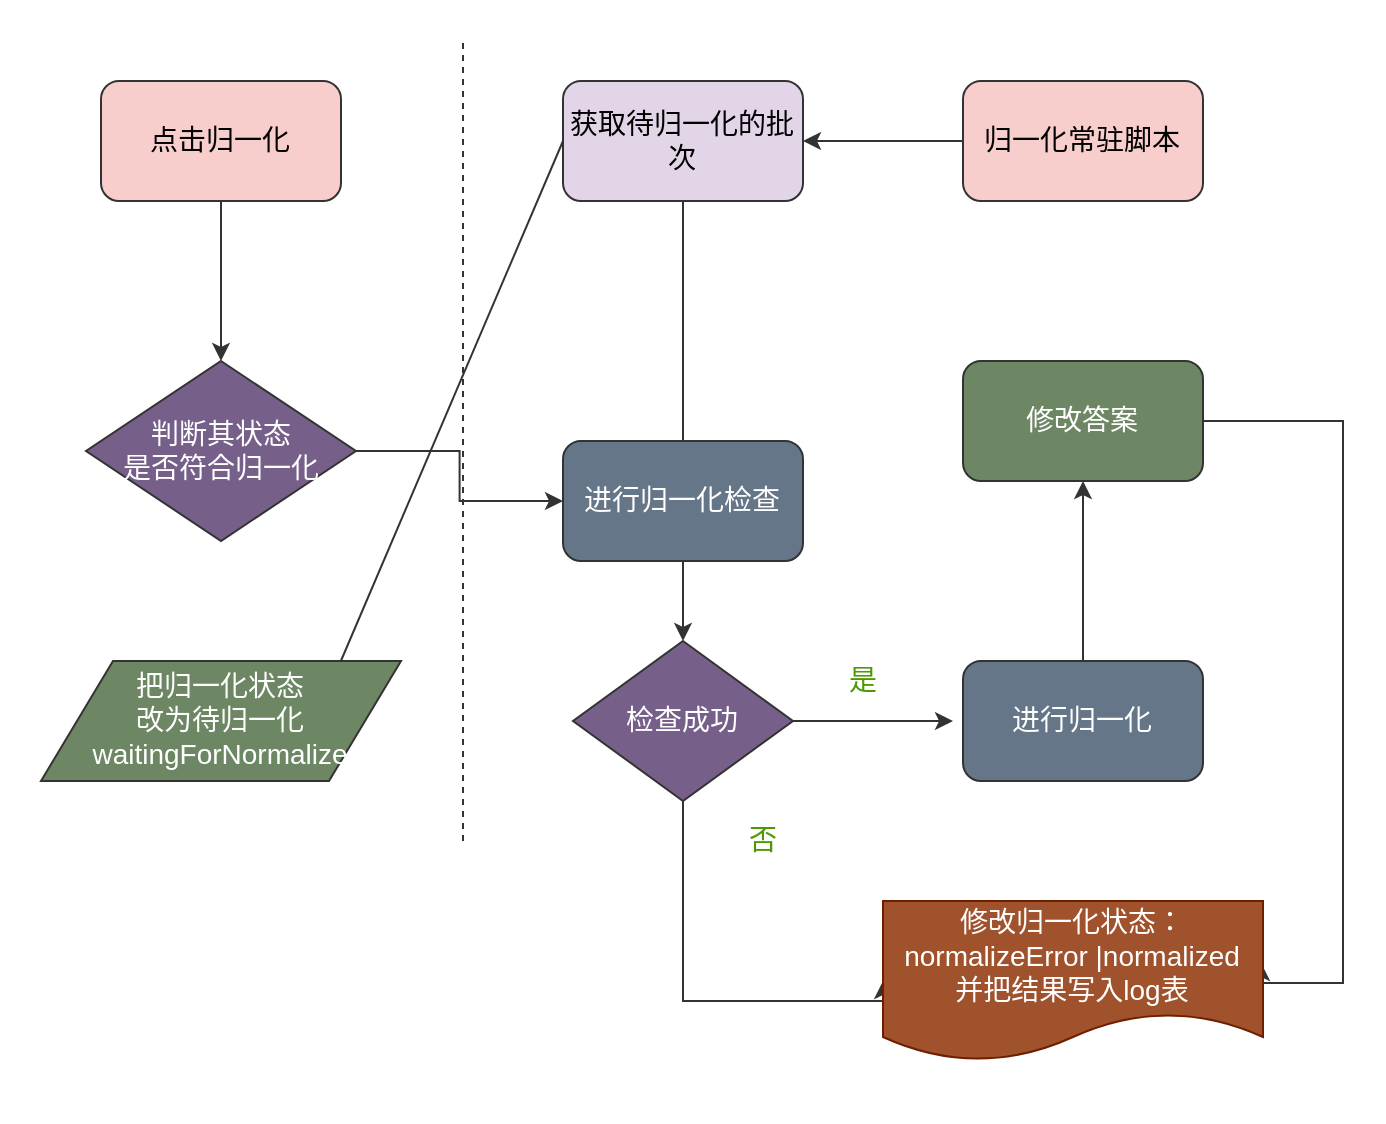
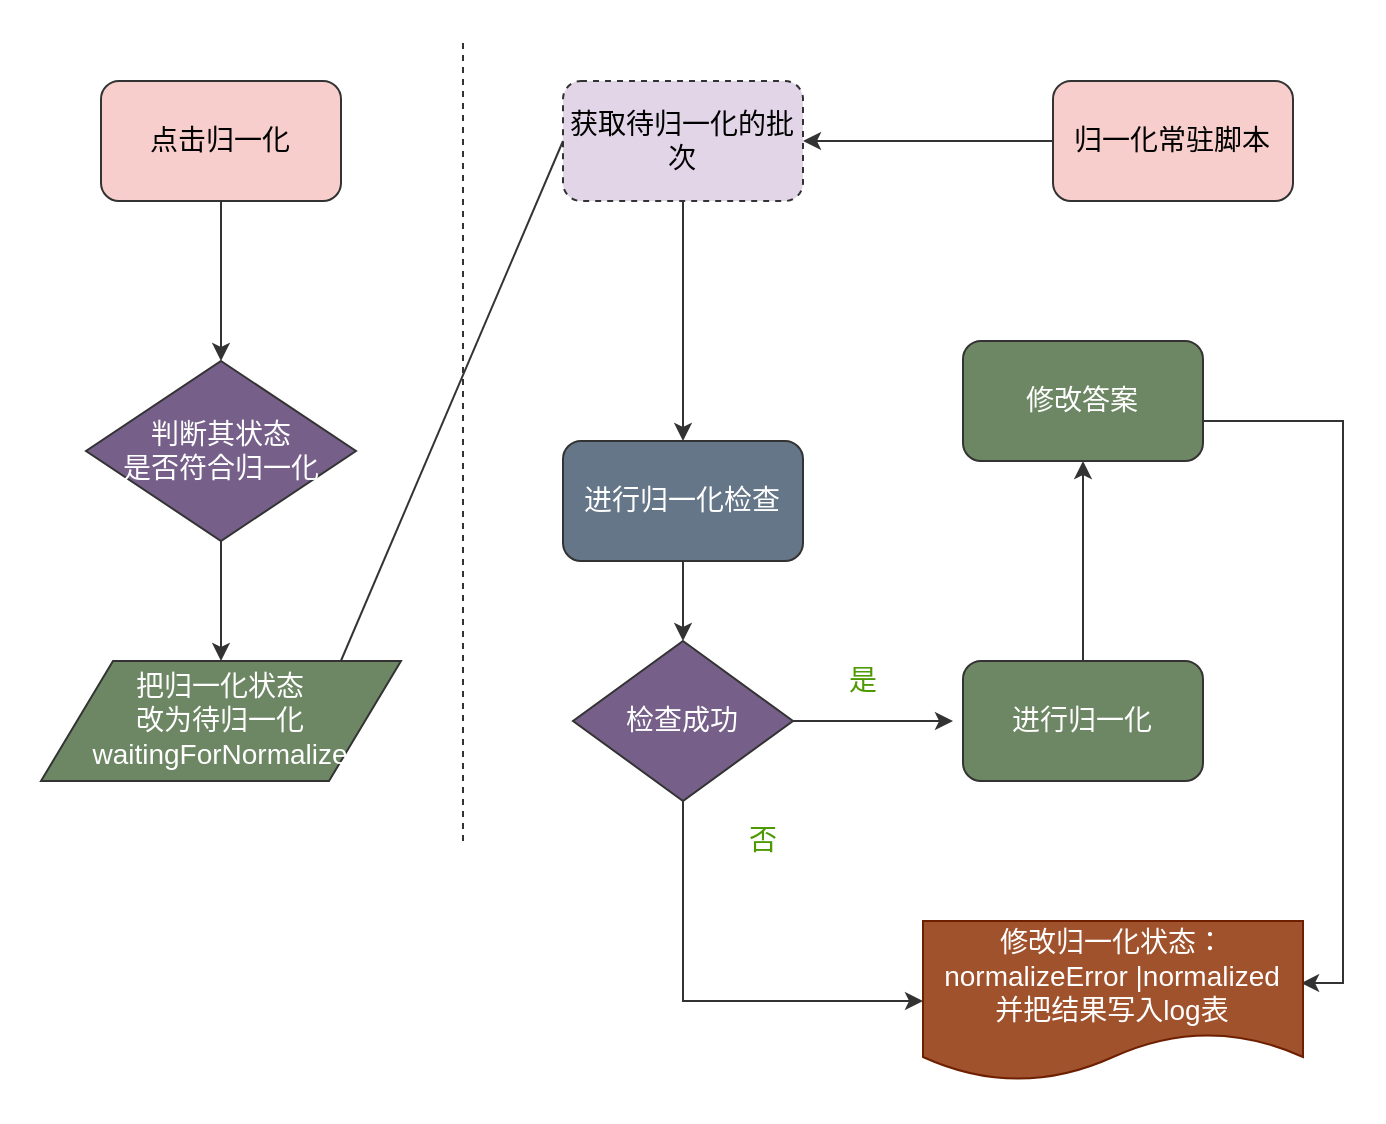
node "获取待归一化的批次": style solid -> dashed
node "归一化常驻脚本": moved (1083, 141) -> (1173, 141)
node "修改答案": moved (1083, 421) -> (1083, 401)
edge "获取待归一化的批次" -- "进行归一化检查": arrowhead none -> classic
edge "判断其状态是否符合归一化" -> "进行归一化检查": now "判断其状态是否符合归一化" -> "把归一化状态改为待归一化waitingForNormalize"
node "进行归一化": fillcolor #647687 -> #6d8764
node "修改归一化状态： normalizeError |normalized 并把结果写入log表": moved (1073, 981) -> (1113, 1001)
